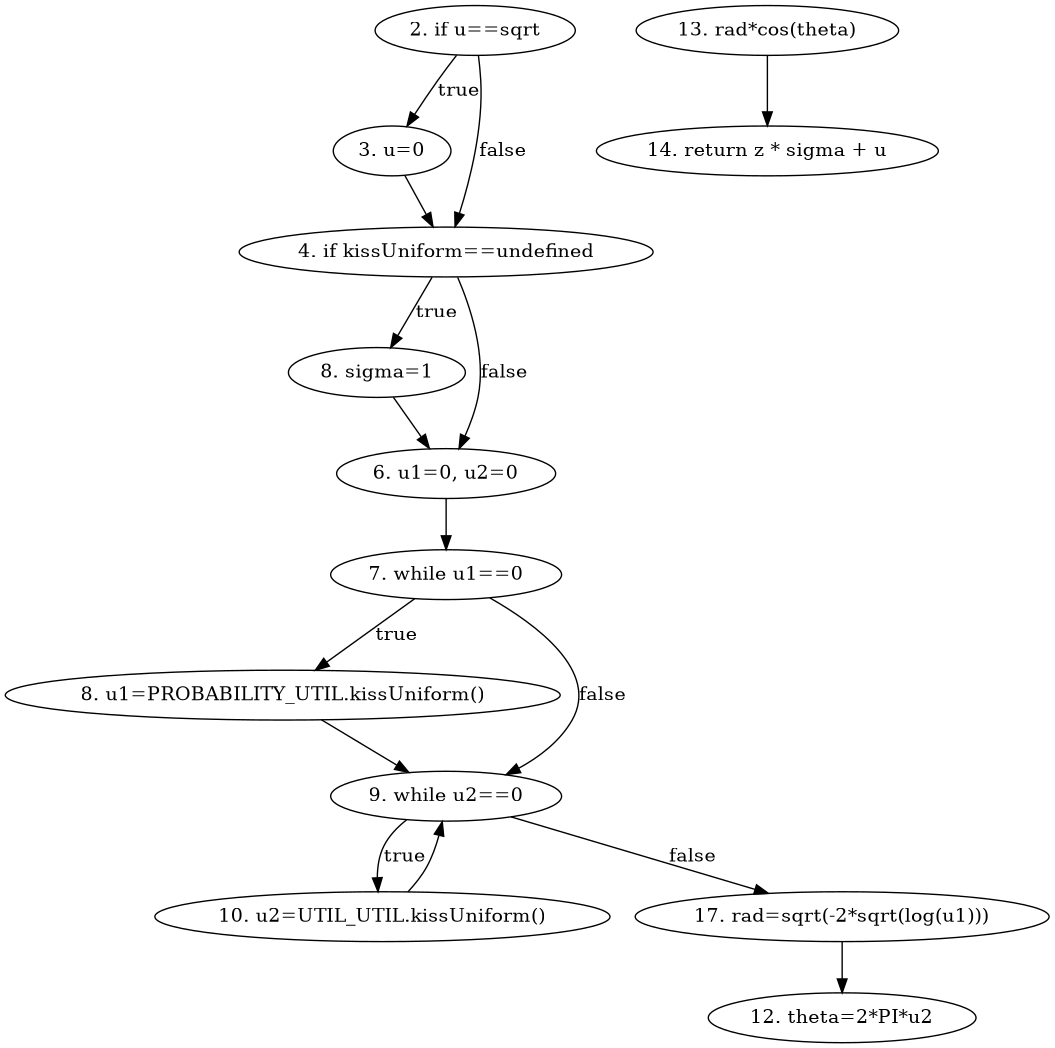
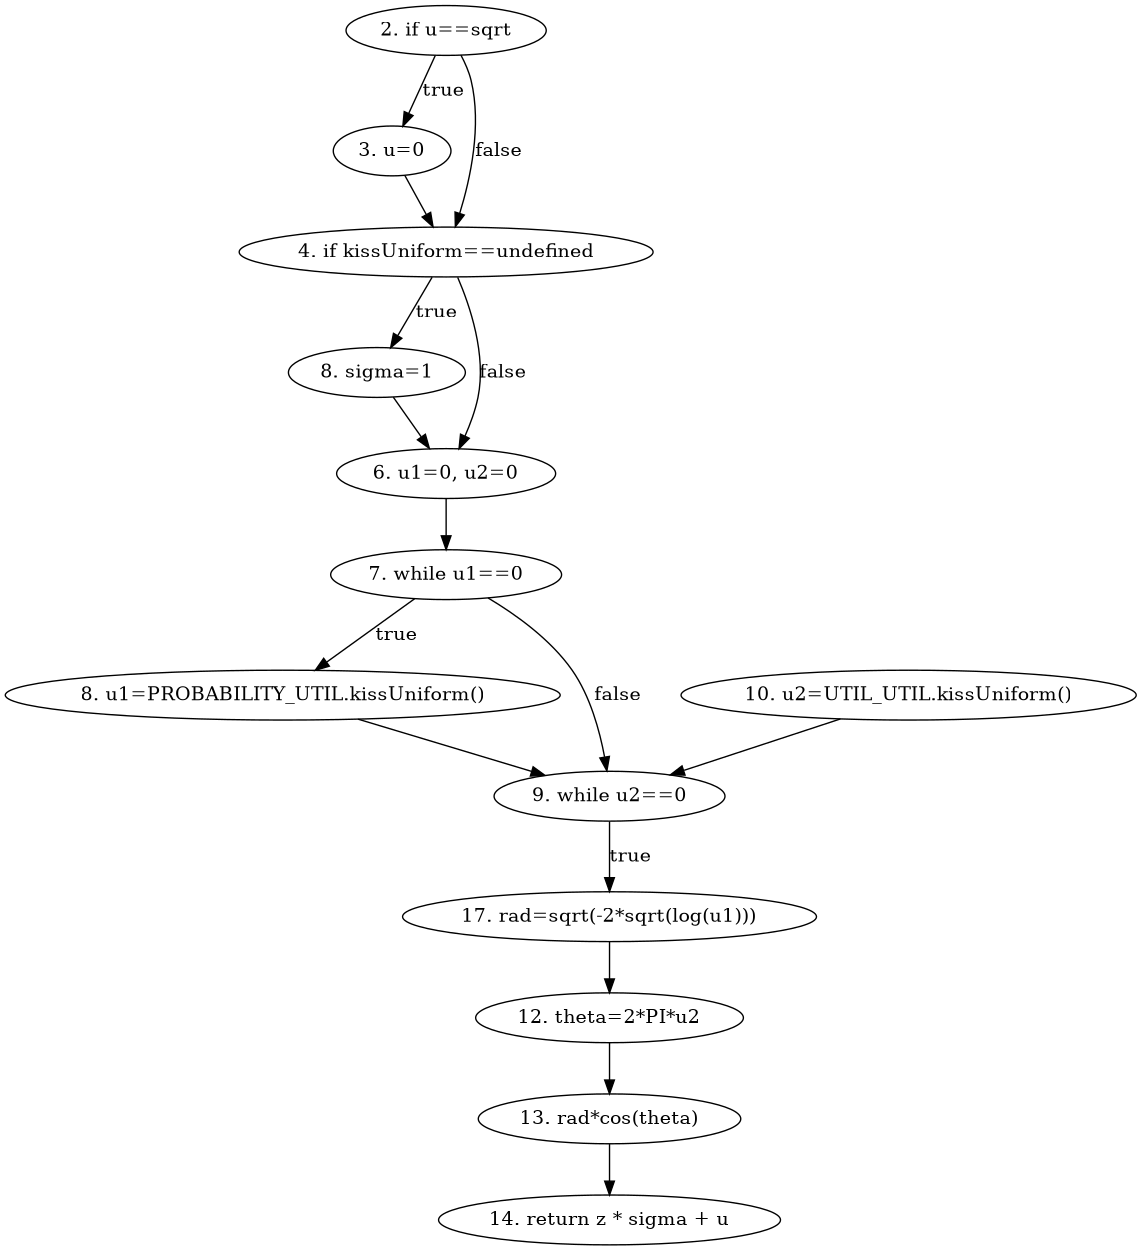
edge "9. while u2==0" -> "10. u2=UTIL_UTIL.kissUniform()": removed, label "true"
edge "9. while u2==0" -> "17. rad=sqrt(-2*sqrt(log(u1)))": label "false" -> "true"
edge "12. theta=2*PI*u2" -> "13. rad*cos(theta)": added
